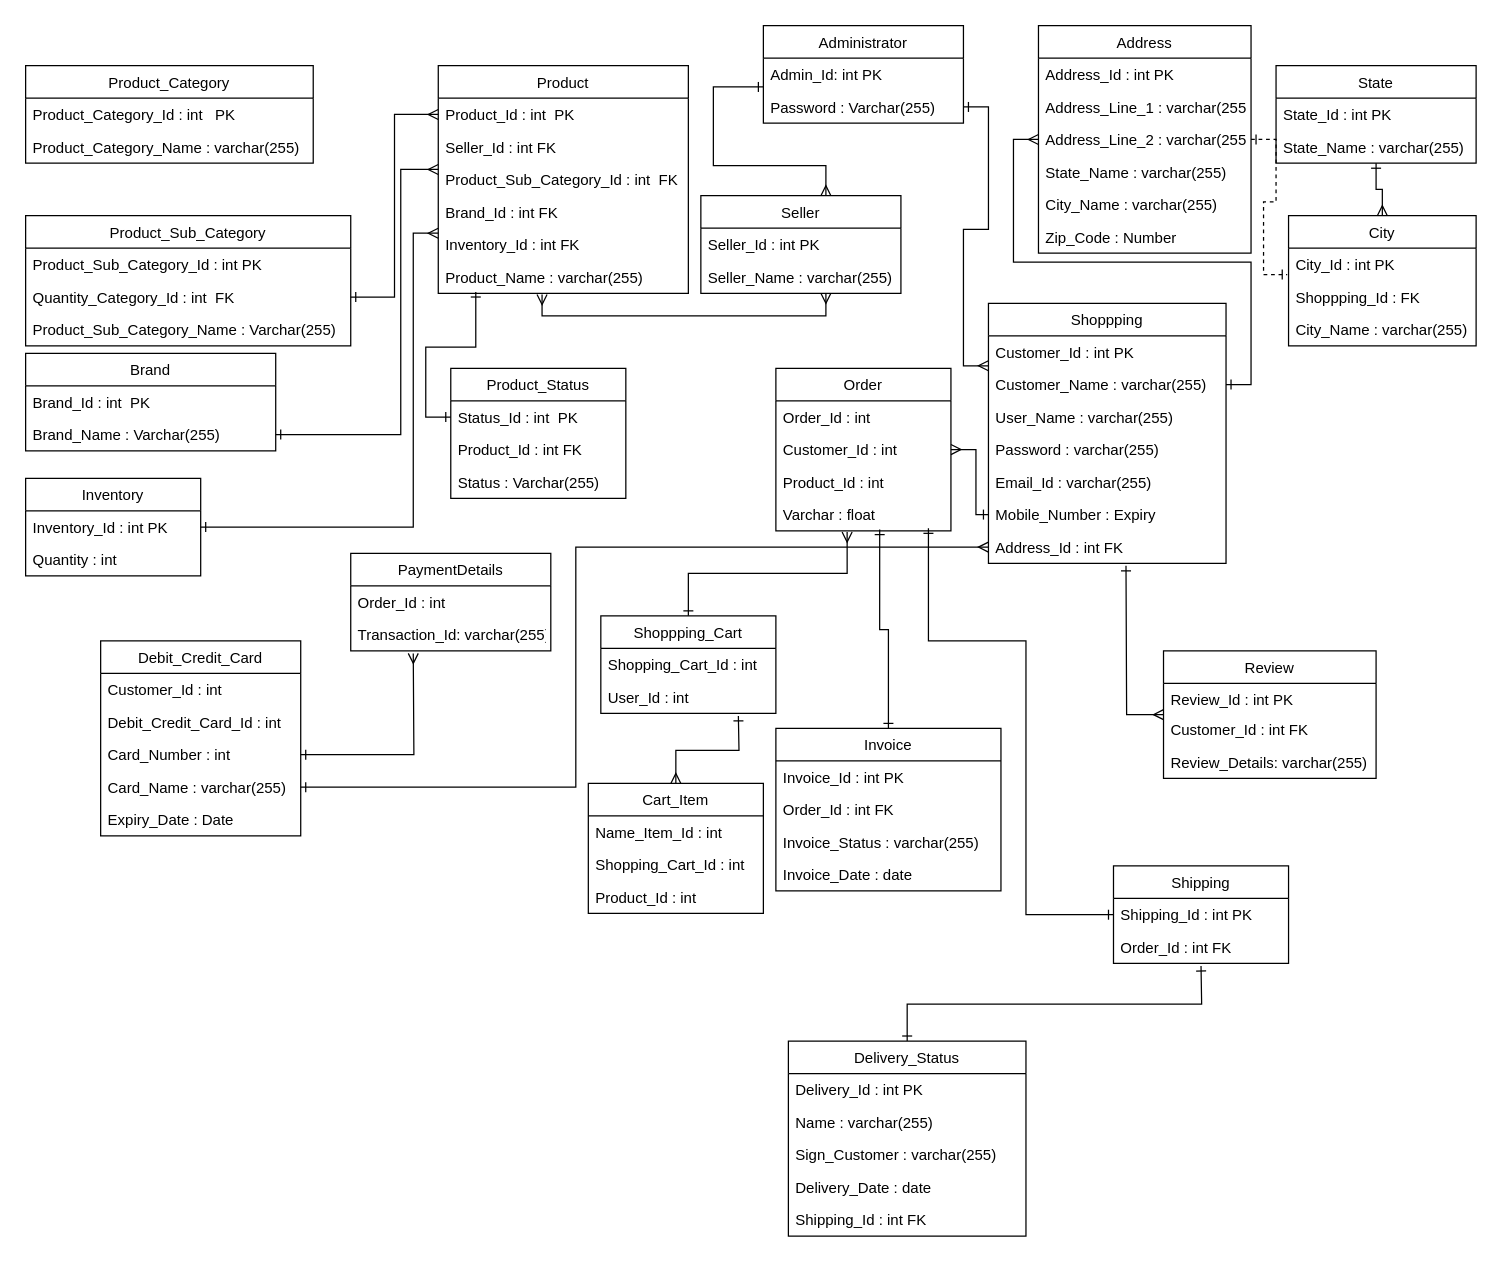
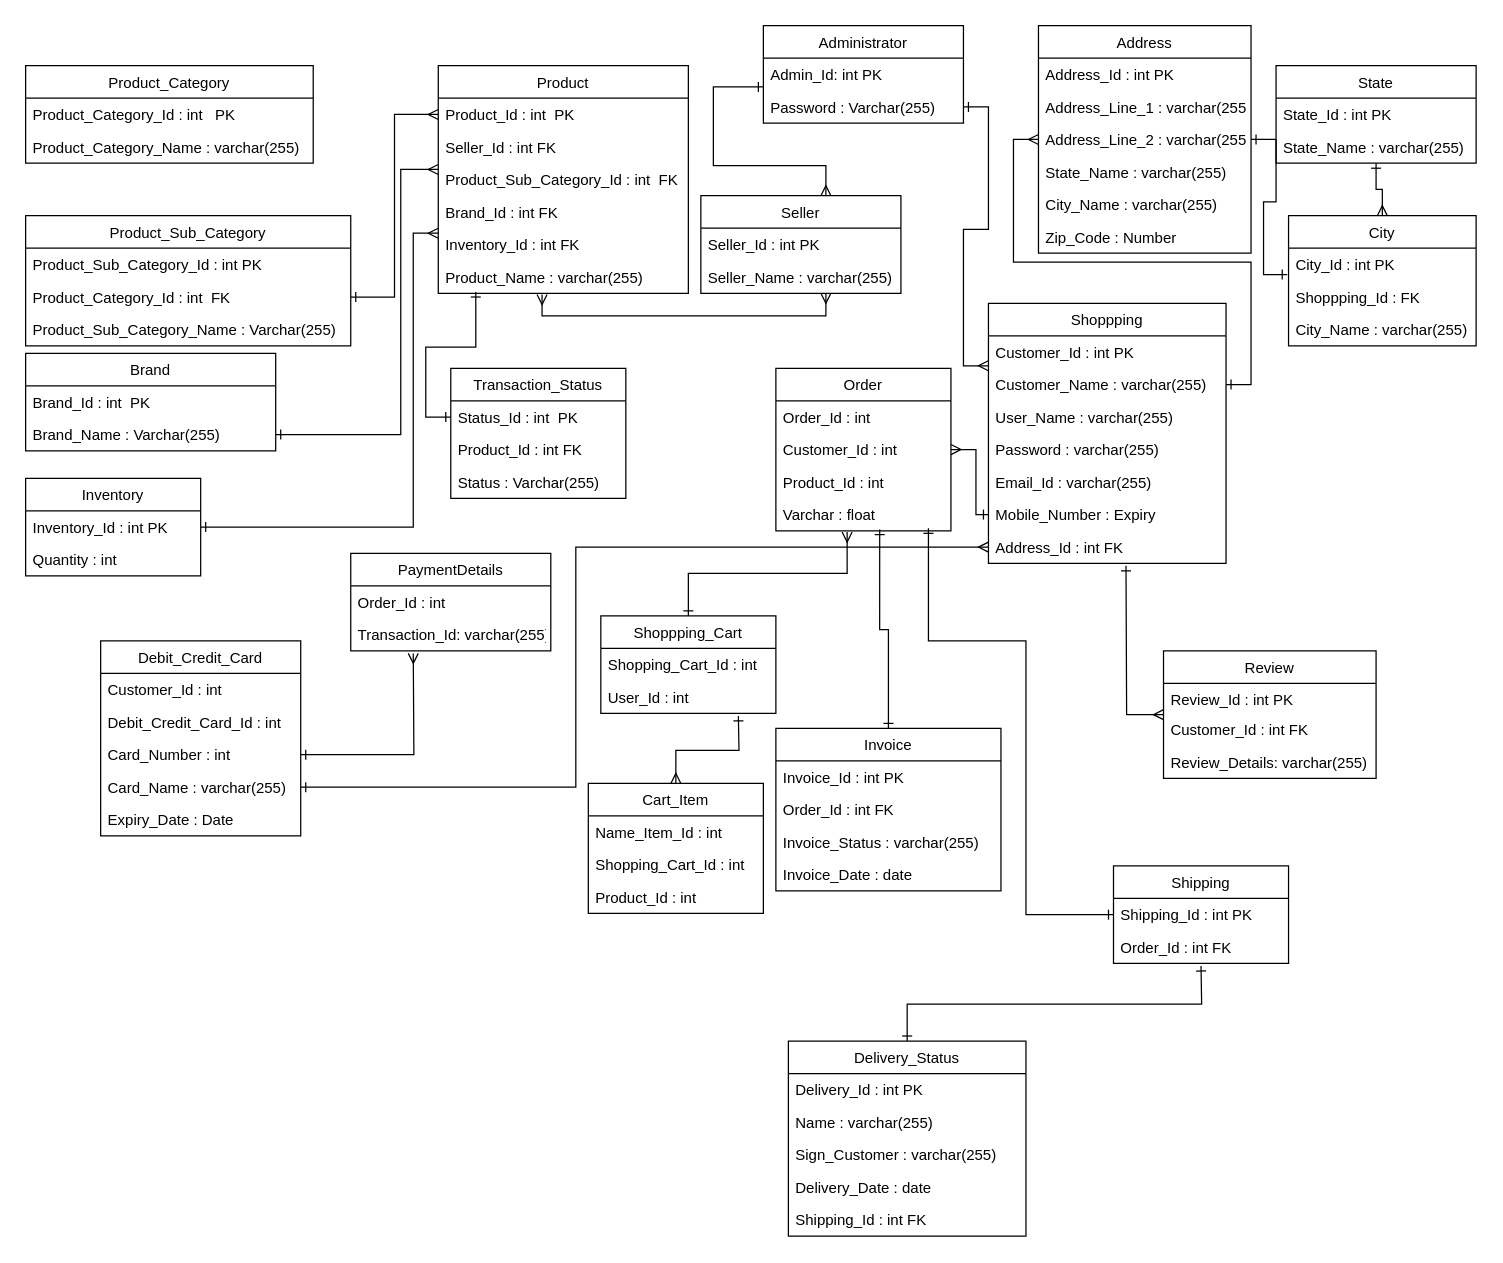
edge "Address_Line_2 : varchar(255)" -- "City_Id : int PK": style dashed -> solid
node "Quantity_Category_Id : int FK": label "Quantity_Category_Id : int FK" -> "Product_Category_Id : int FK"
node "Product_Status": label "Product_Status" -> "Transaction_Status"
